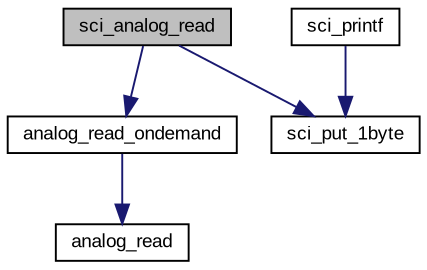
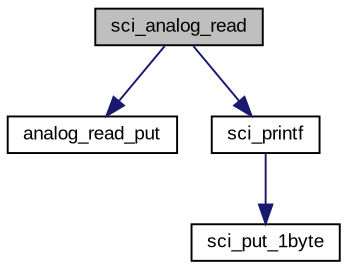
edge "sci_analog_read" -> "sci_put_1byte": now "sci_analog_read" -> "sci_printf"
node "analog_read_ondemand": label "analog_read_ondemand" -> "analog_read_put"
node "analog_read": removed
